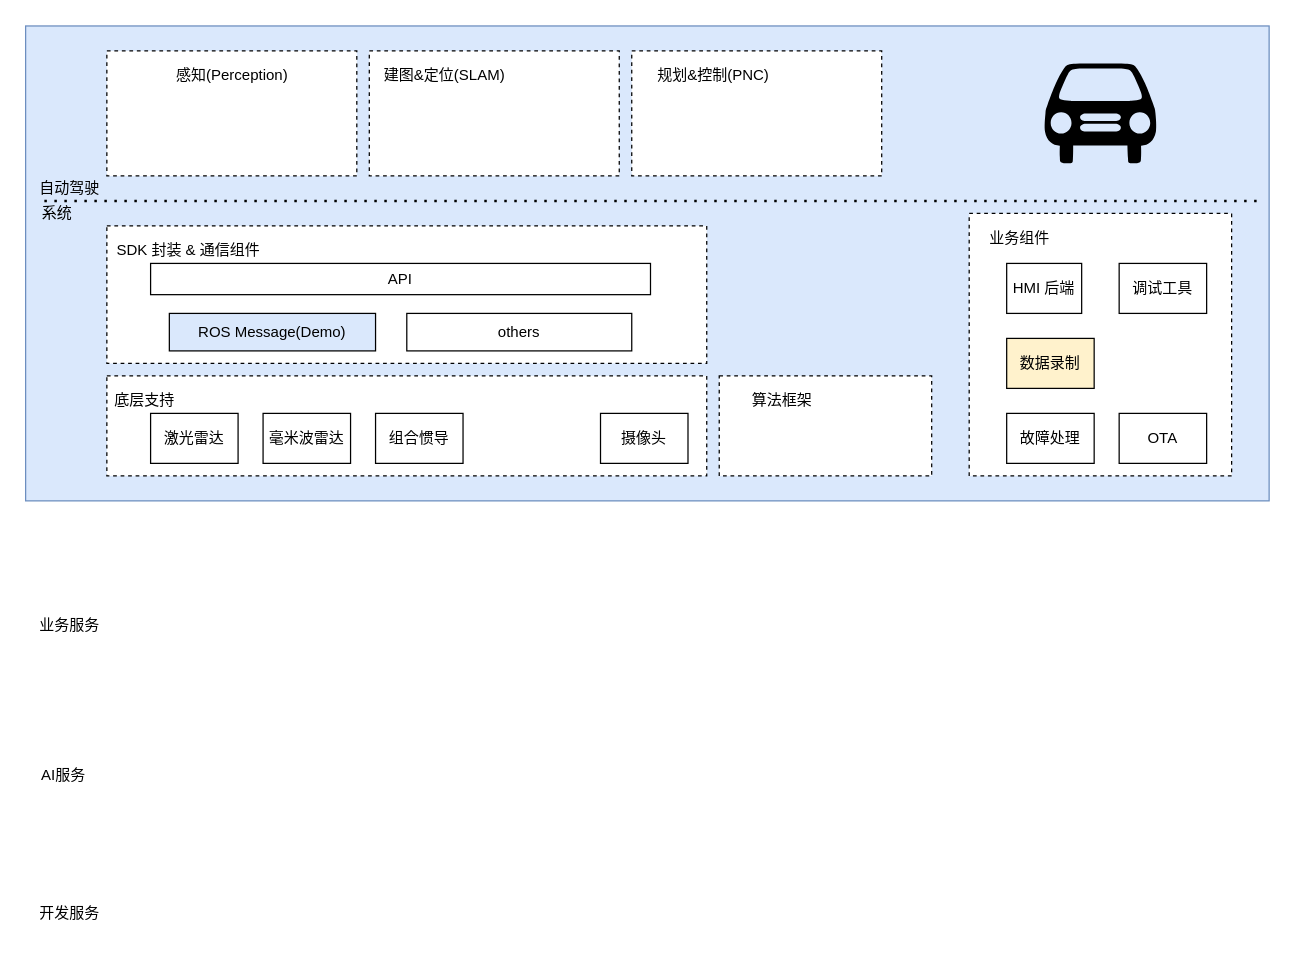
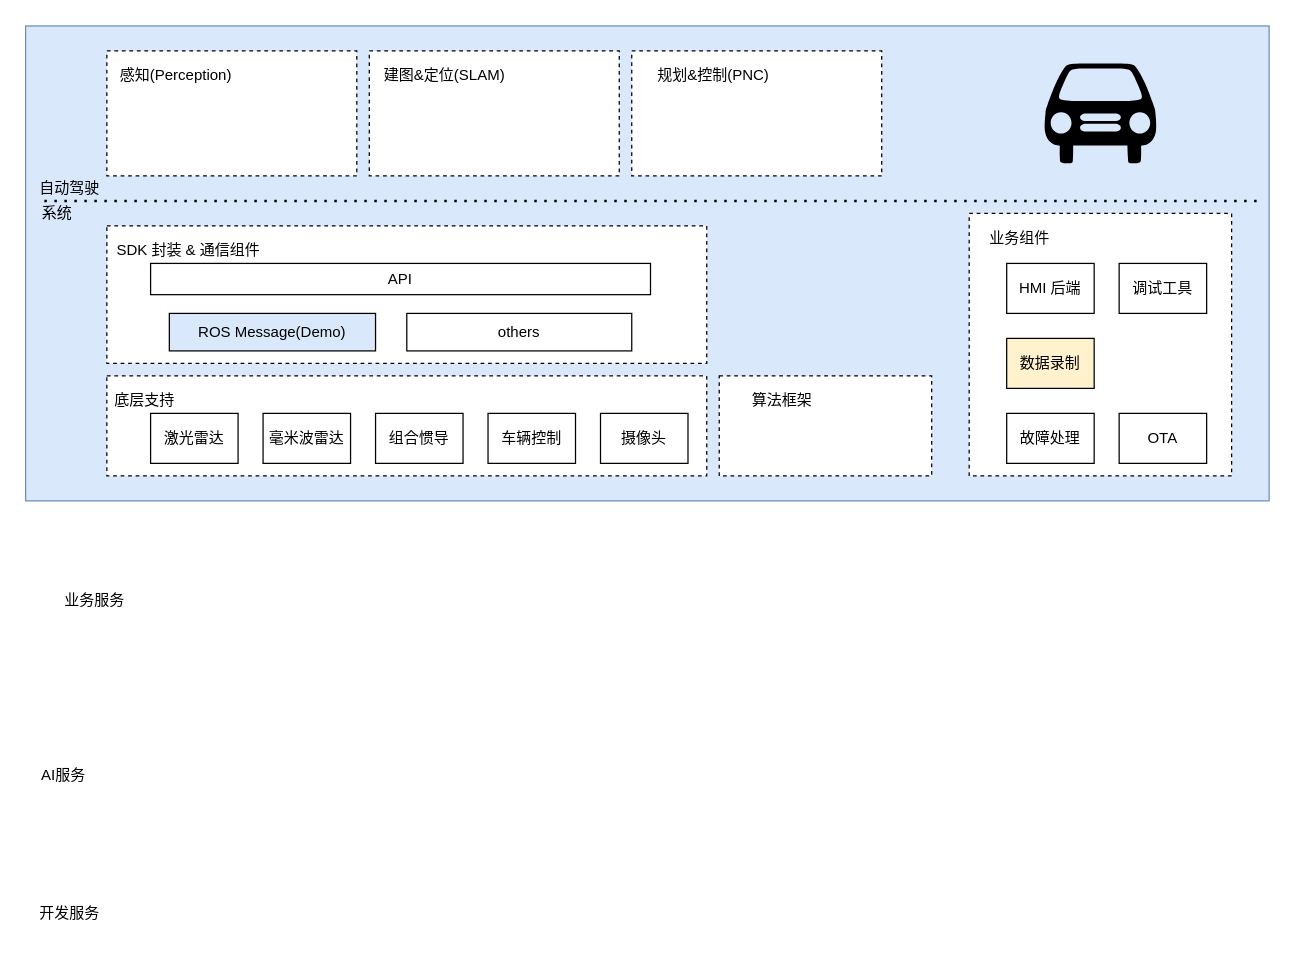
node "感知(Perception)": moved (232, 76) -> (176, 76)
node "HMI 后端": size 75x50 -> 88x50
node "车辆控制": added
node "业务服务": moved (69, 626) -> (94, 601)
